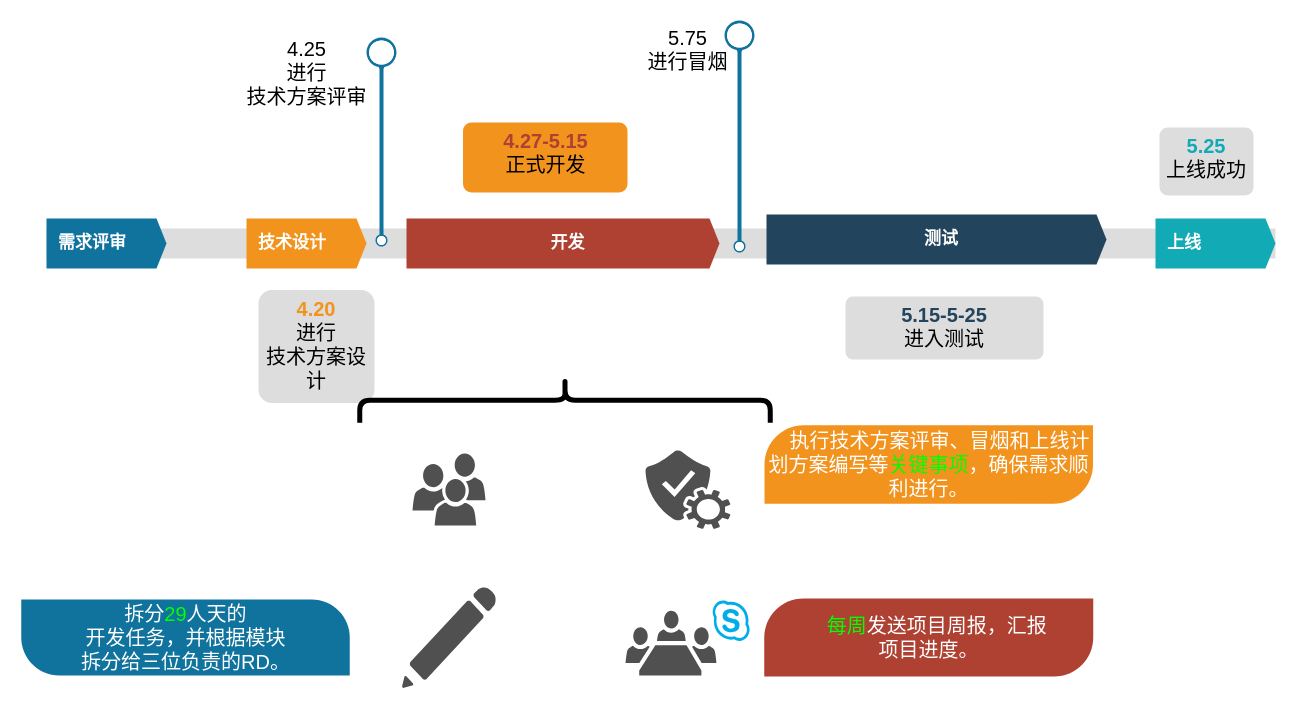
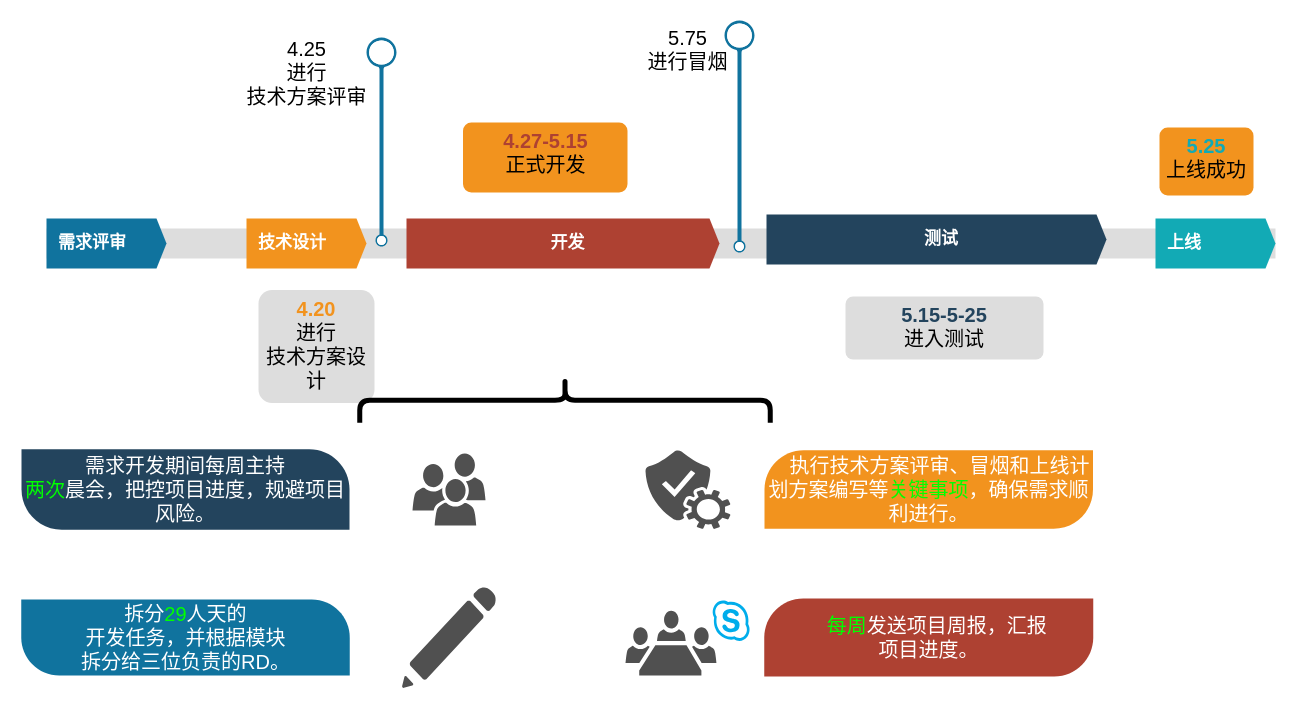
node "5.25上线成功": fillcolor #dddddd -> #f2931e
node "执行技术方案评审、冒烟和上线计划方案编写等关键事项，确保需求顺利进行。": moved (929, 465) -> (929, 490)
node "需求开发期间每周主持 两次晨会，把控项目进度，规避项目风险。": added
